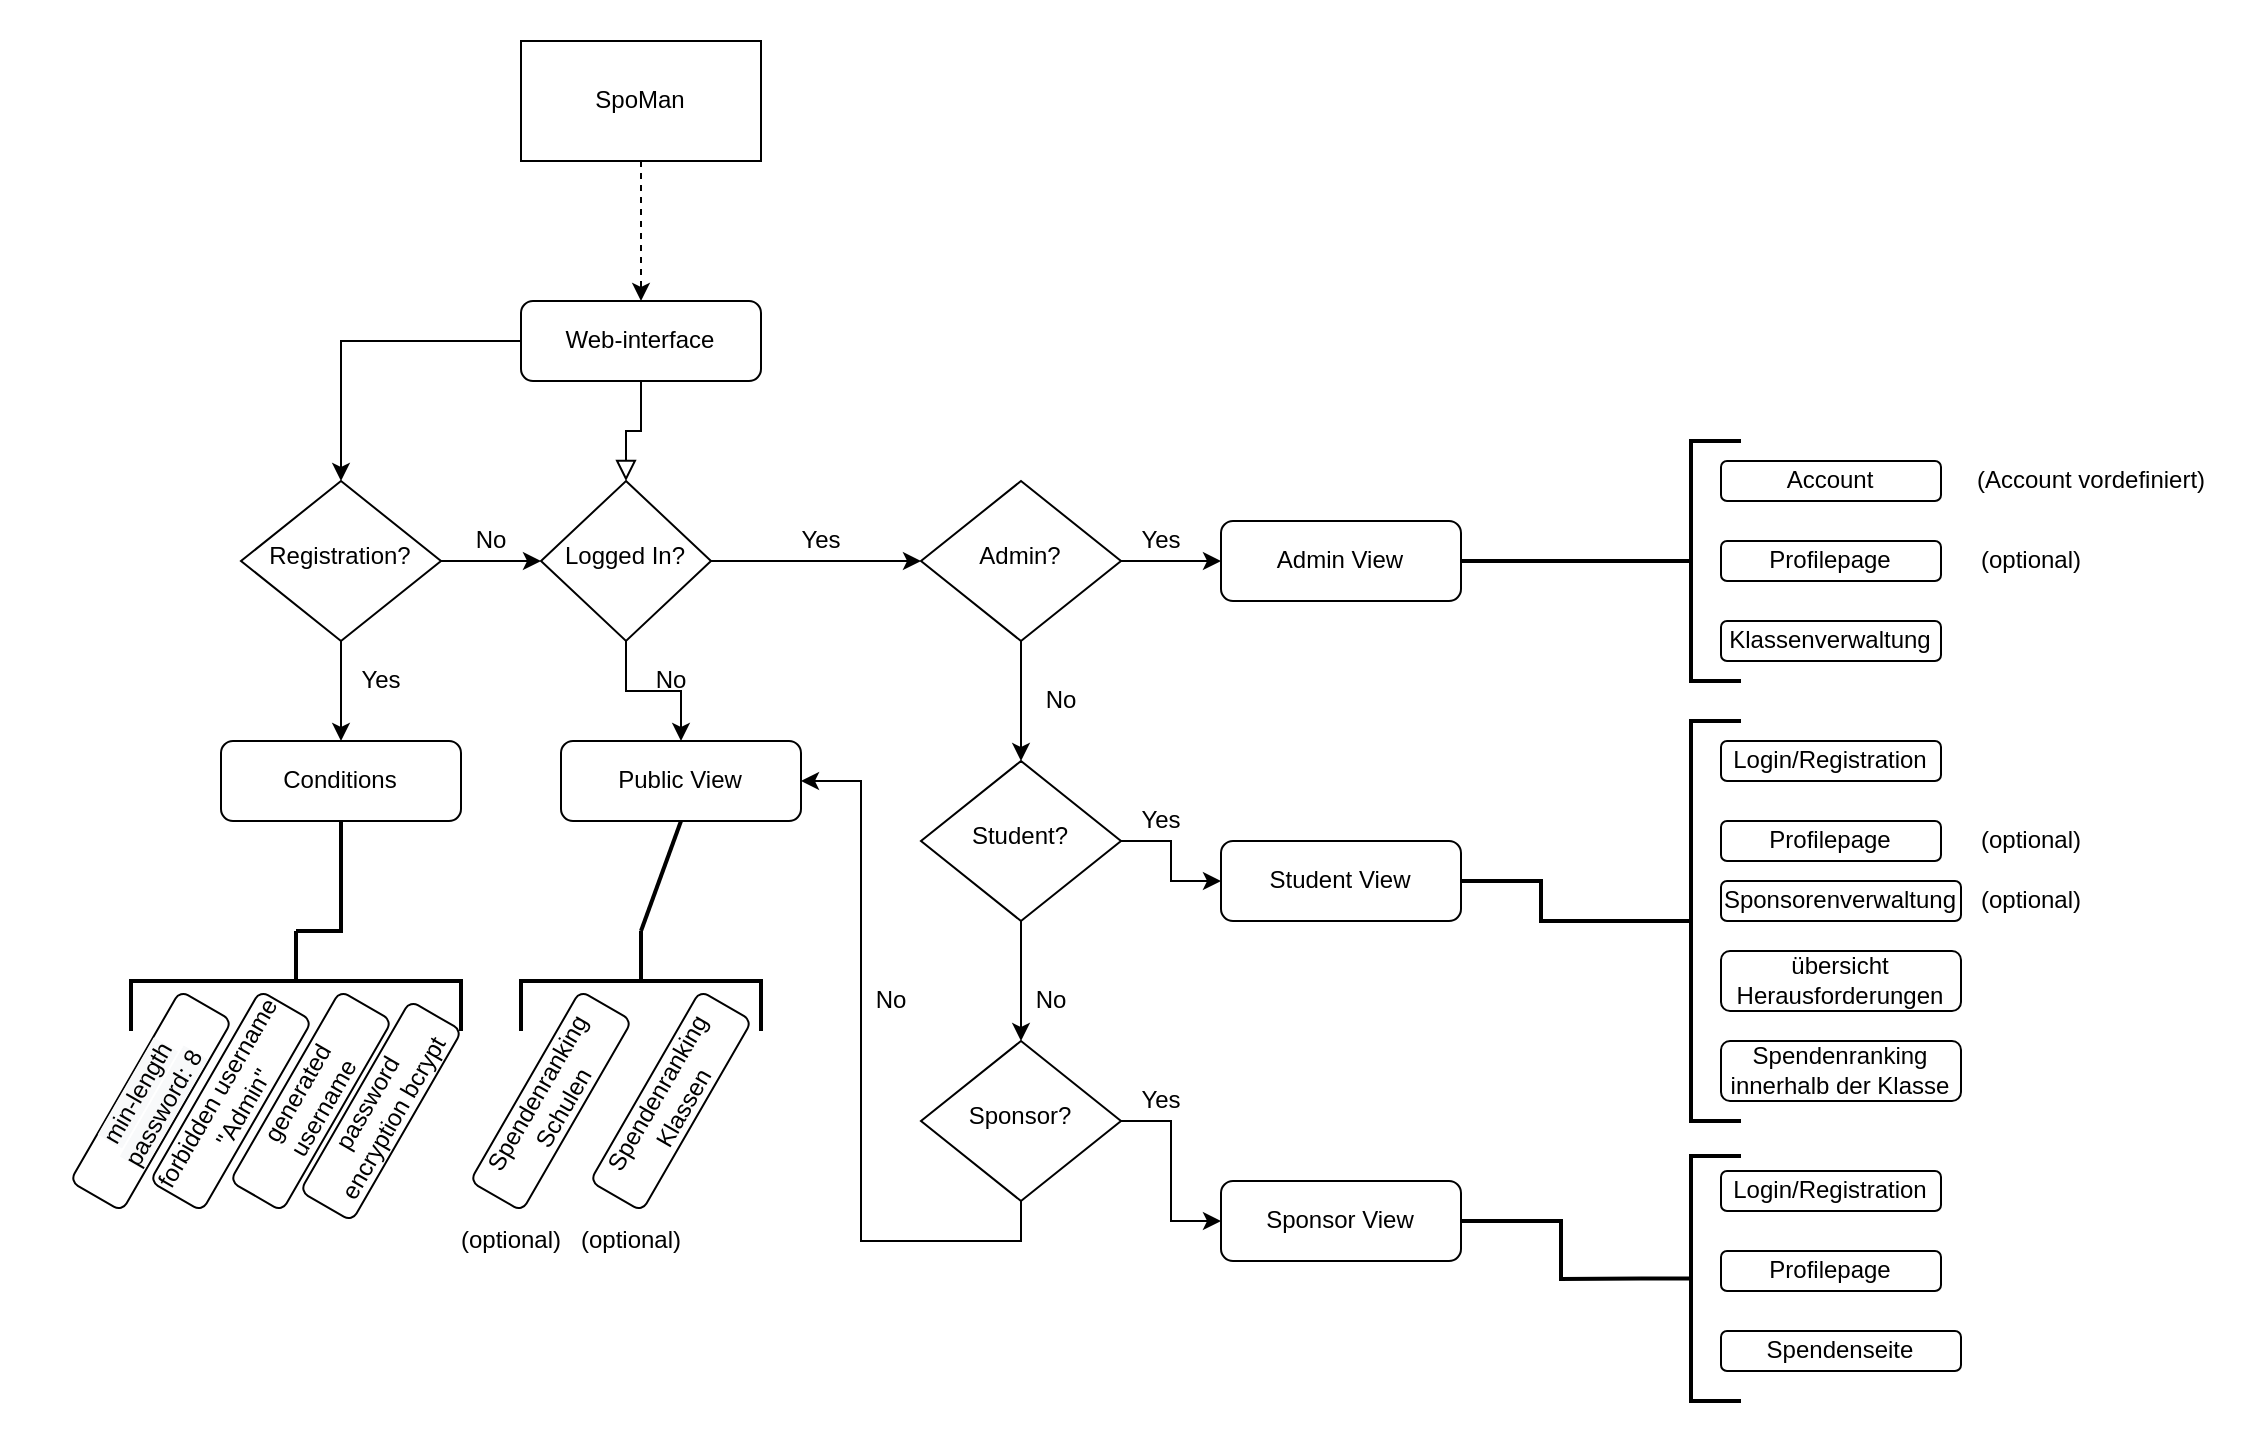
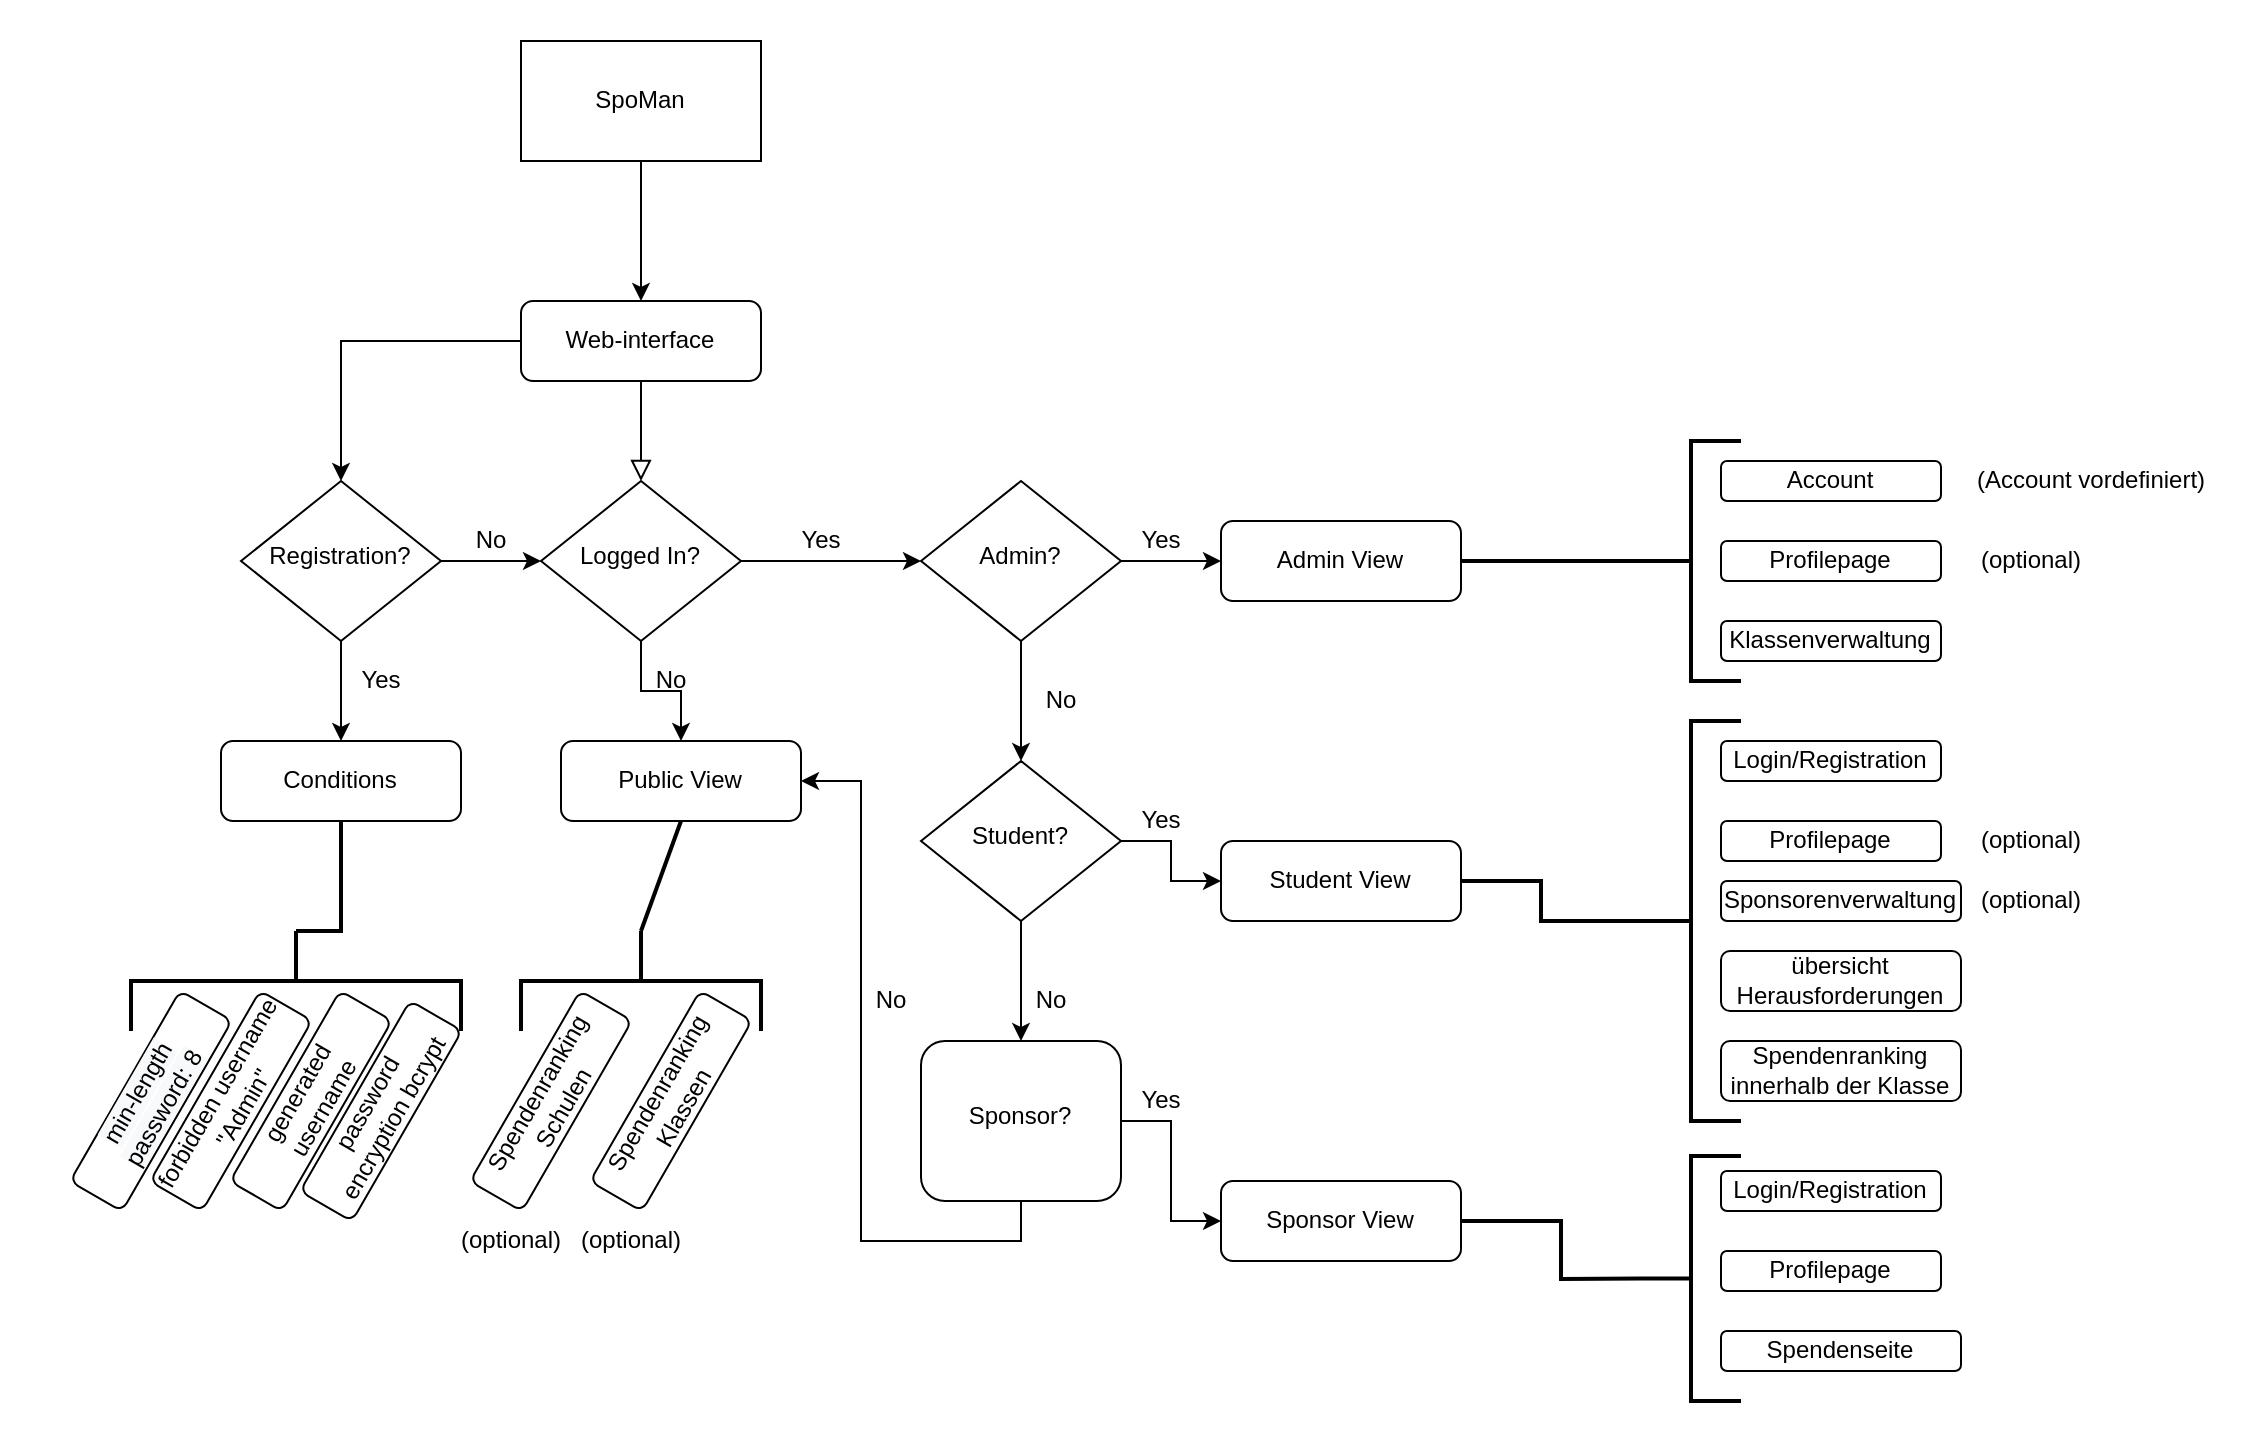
edge "SpoMan" -> "Web-interface": style dashed -> solid
node "Logged In?": size 170x160 -> 200x160
node "Sponsor?": shape diamond -> rounded rectangle
